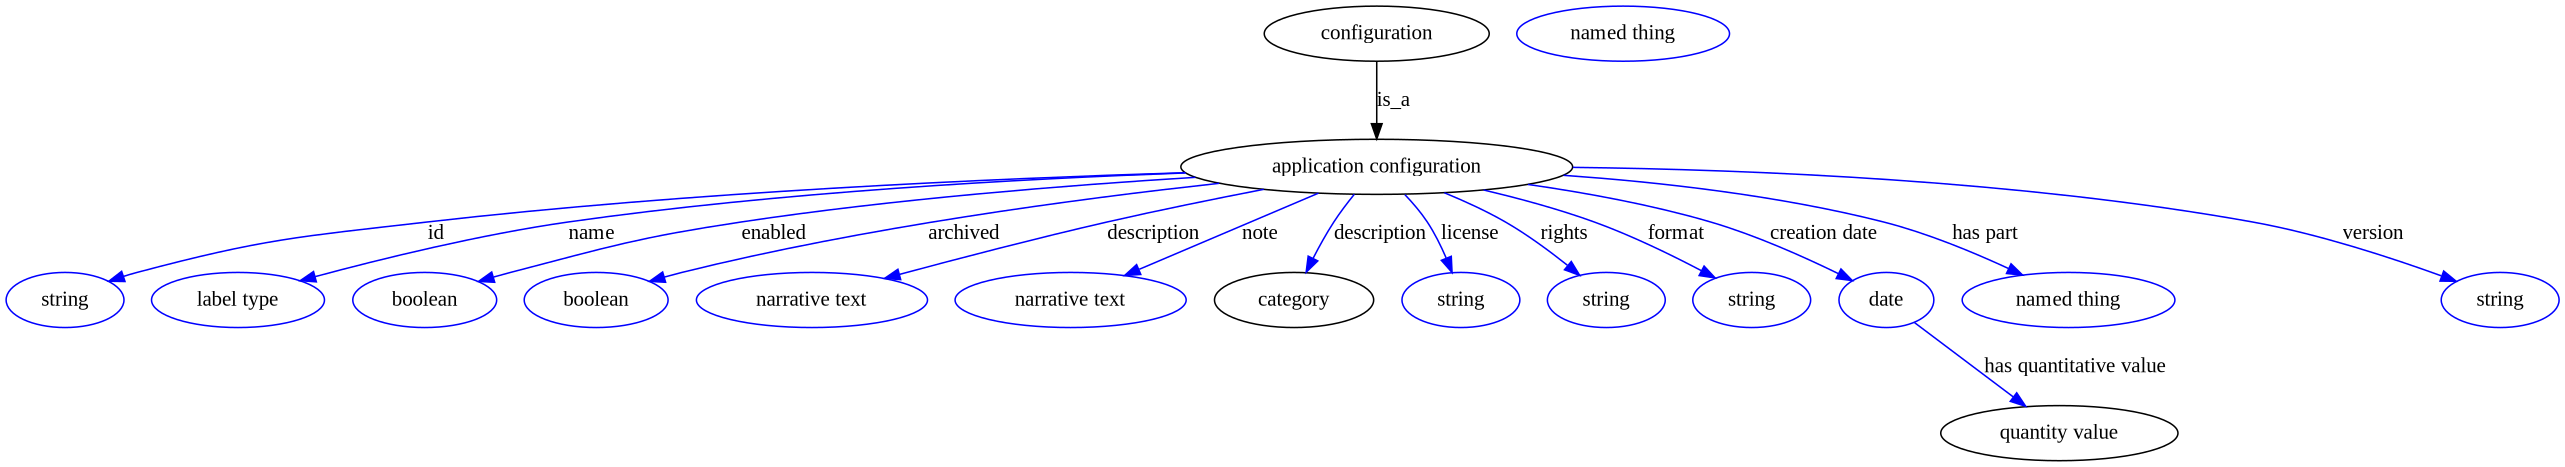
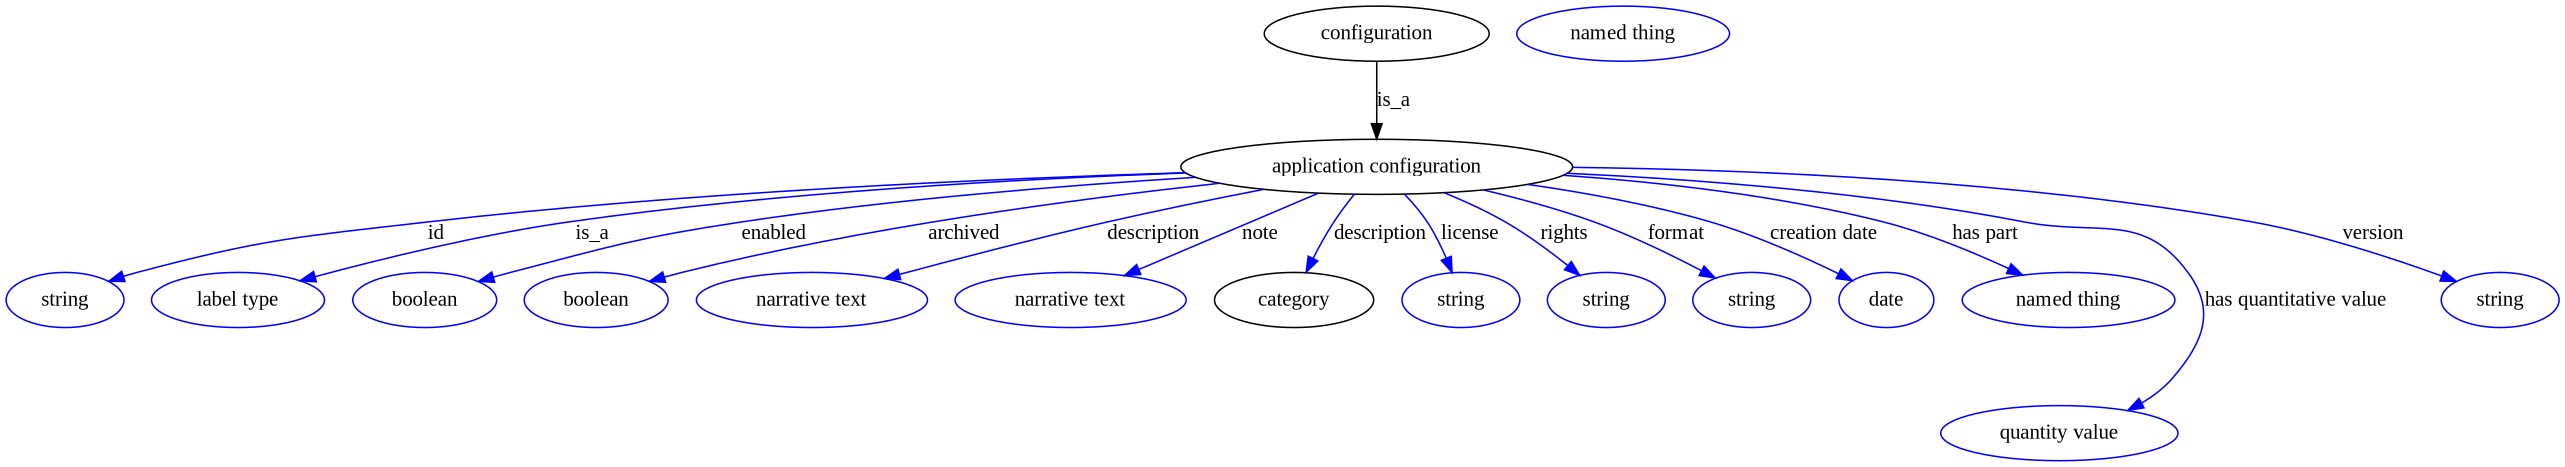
edge "application configuration" -> "label type": label "name" -> "is_a"
edge "date" -> "quantity value": now "application configuration" -> "quantity value"
node "quantity value": color black -> blue
